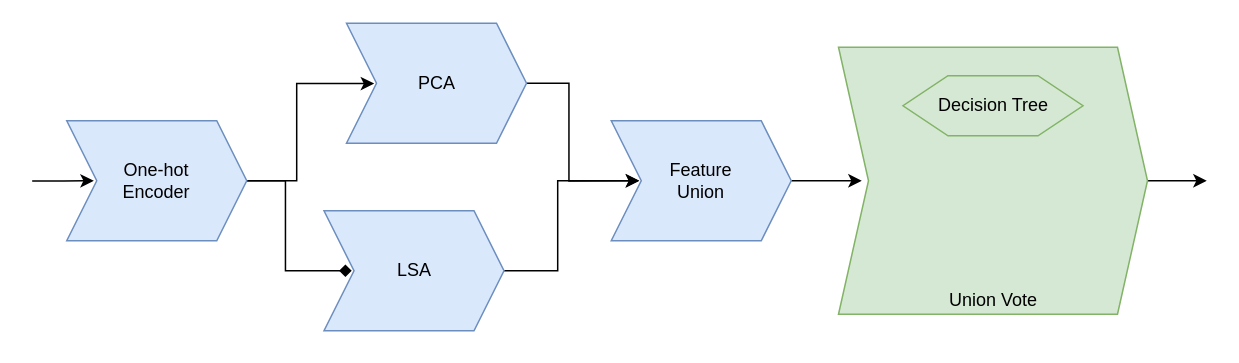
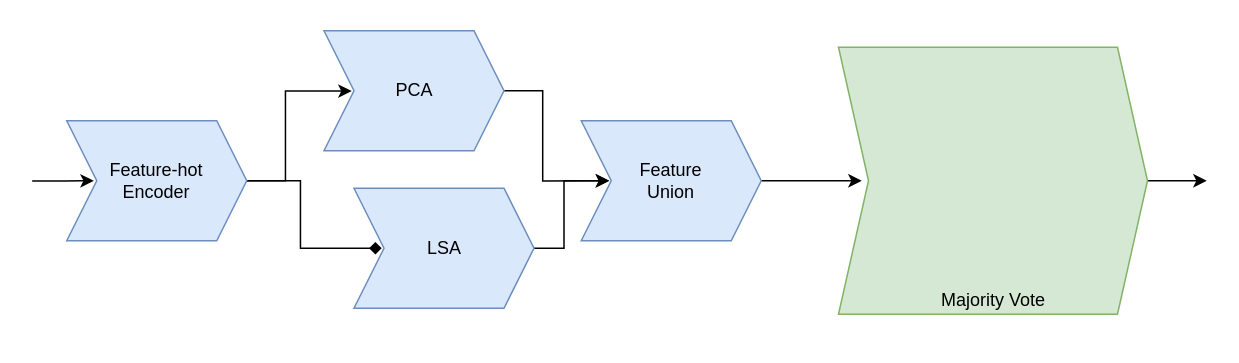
node "PCA": moved (437, 83) -> (414, 91)
node "Decision Tree": removed
node "One-hot Encoder": label "One-hot Encoder" -> "Feature-hot Encoder"
node "Feature Union": moved (701, 181) -> (671, 181)
node "LSA": moved (414, 271) -> (444, 248)
node "Union Vote": label "Union Vote" -> "Majority Vote"
